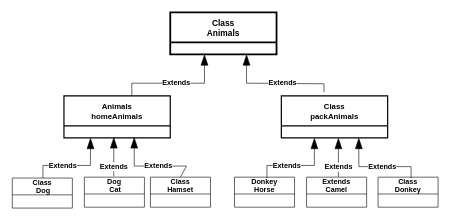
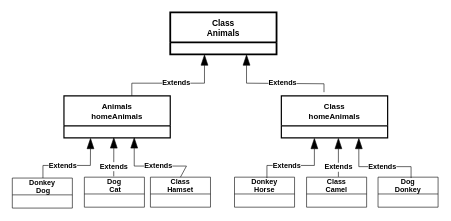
node "Class packAnimals": label "Class packAnimals" -> "Class homeAnimals"
node "Class Dog": label "Class Dog" -> "Donkey Dog"
node "Extends Camel": label "Extends Camel" -> "Class Camel"
node "Class Donkey": label "Class Donkey" -> "Dog Donkey"
